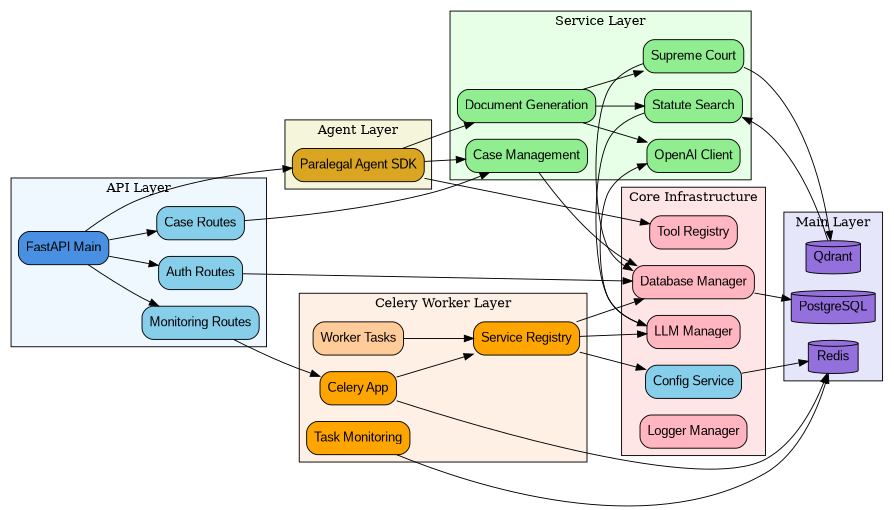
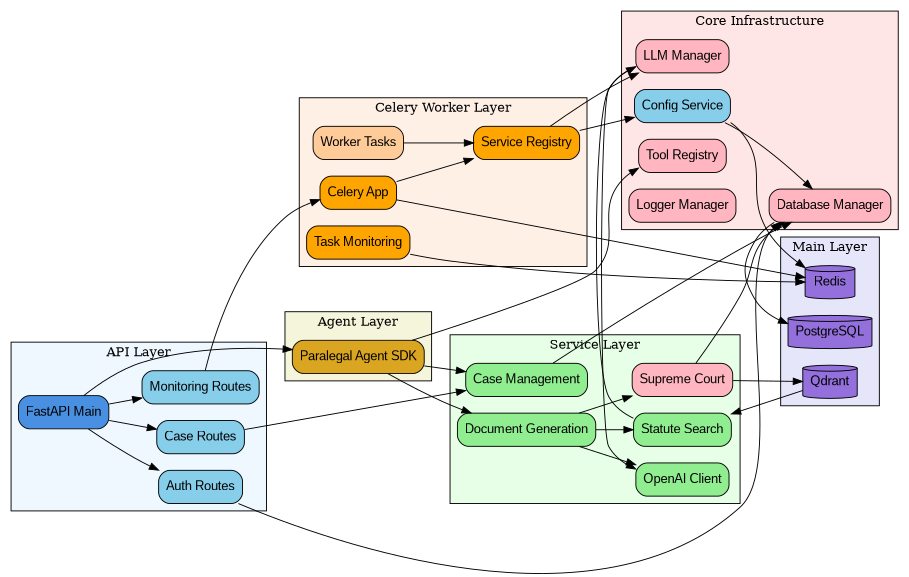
node "Supreme Court": fillcolor #90ee90 -> #ffb6c1
edge "Service Registry" -> "Database Manager": now "Config Service" -> "Database Manager"
